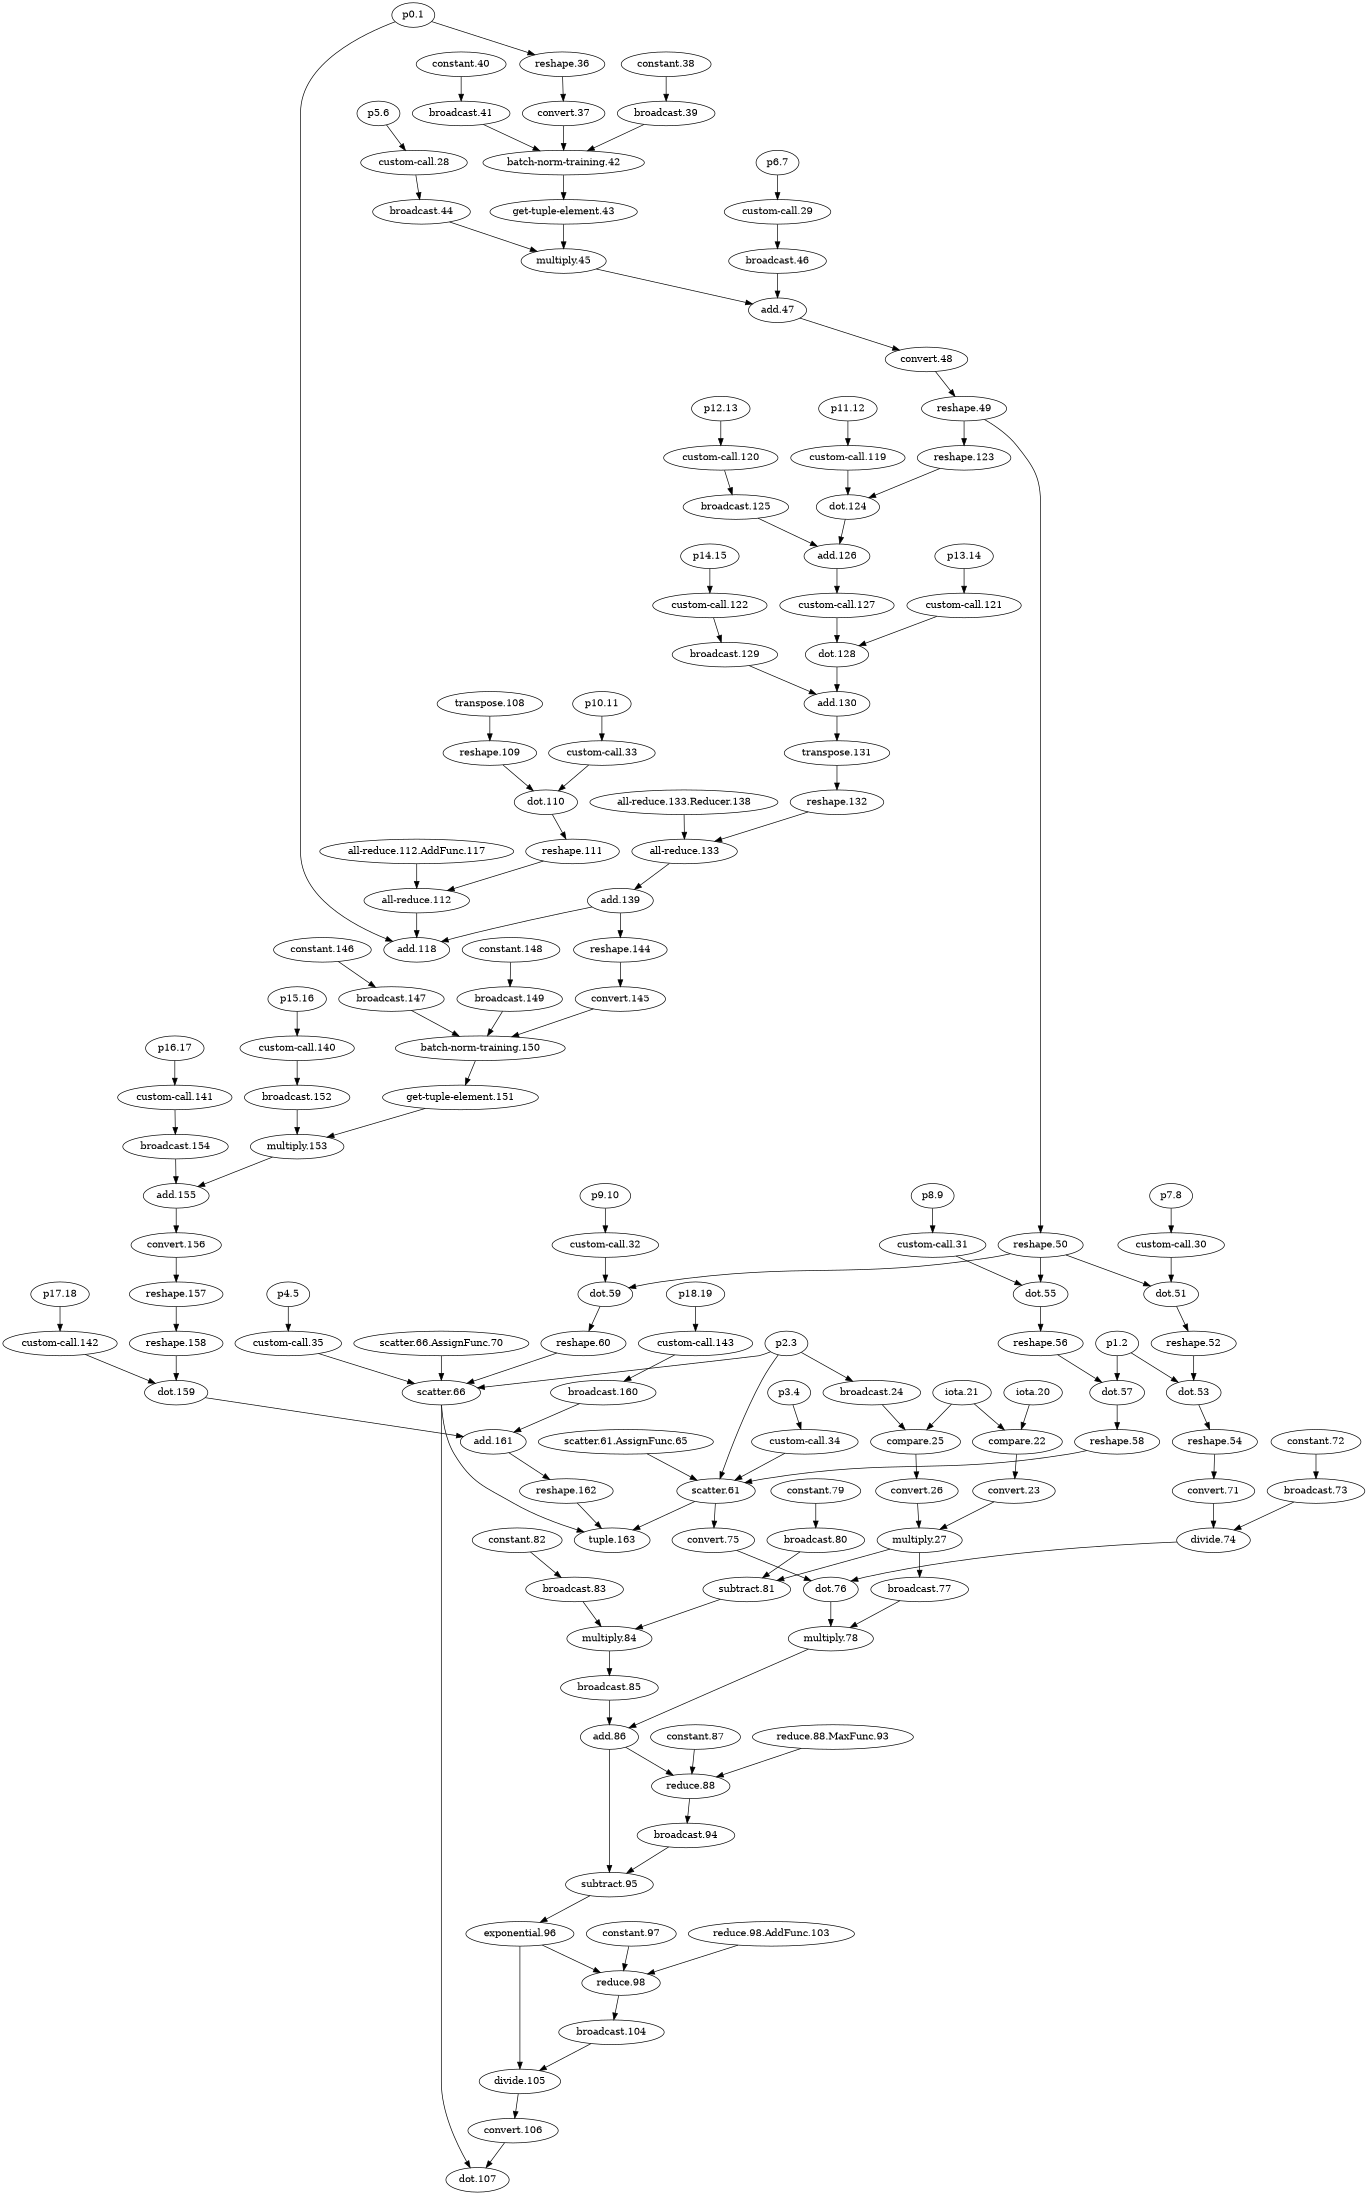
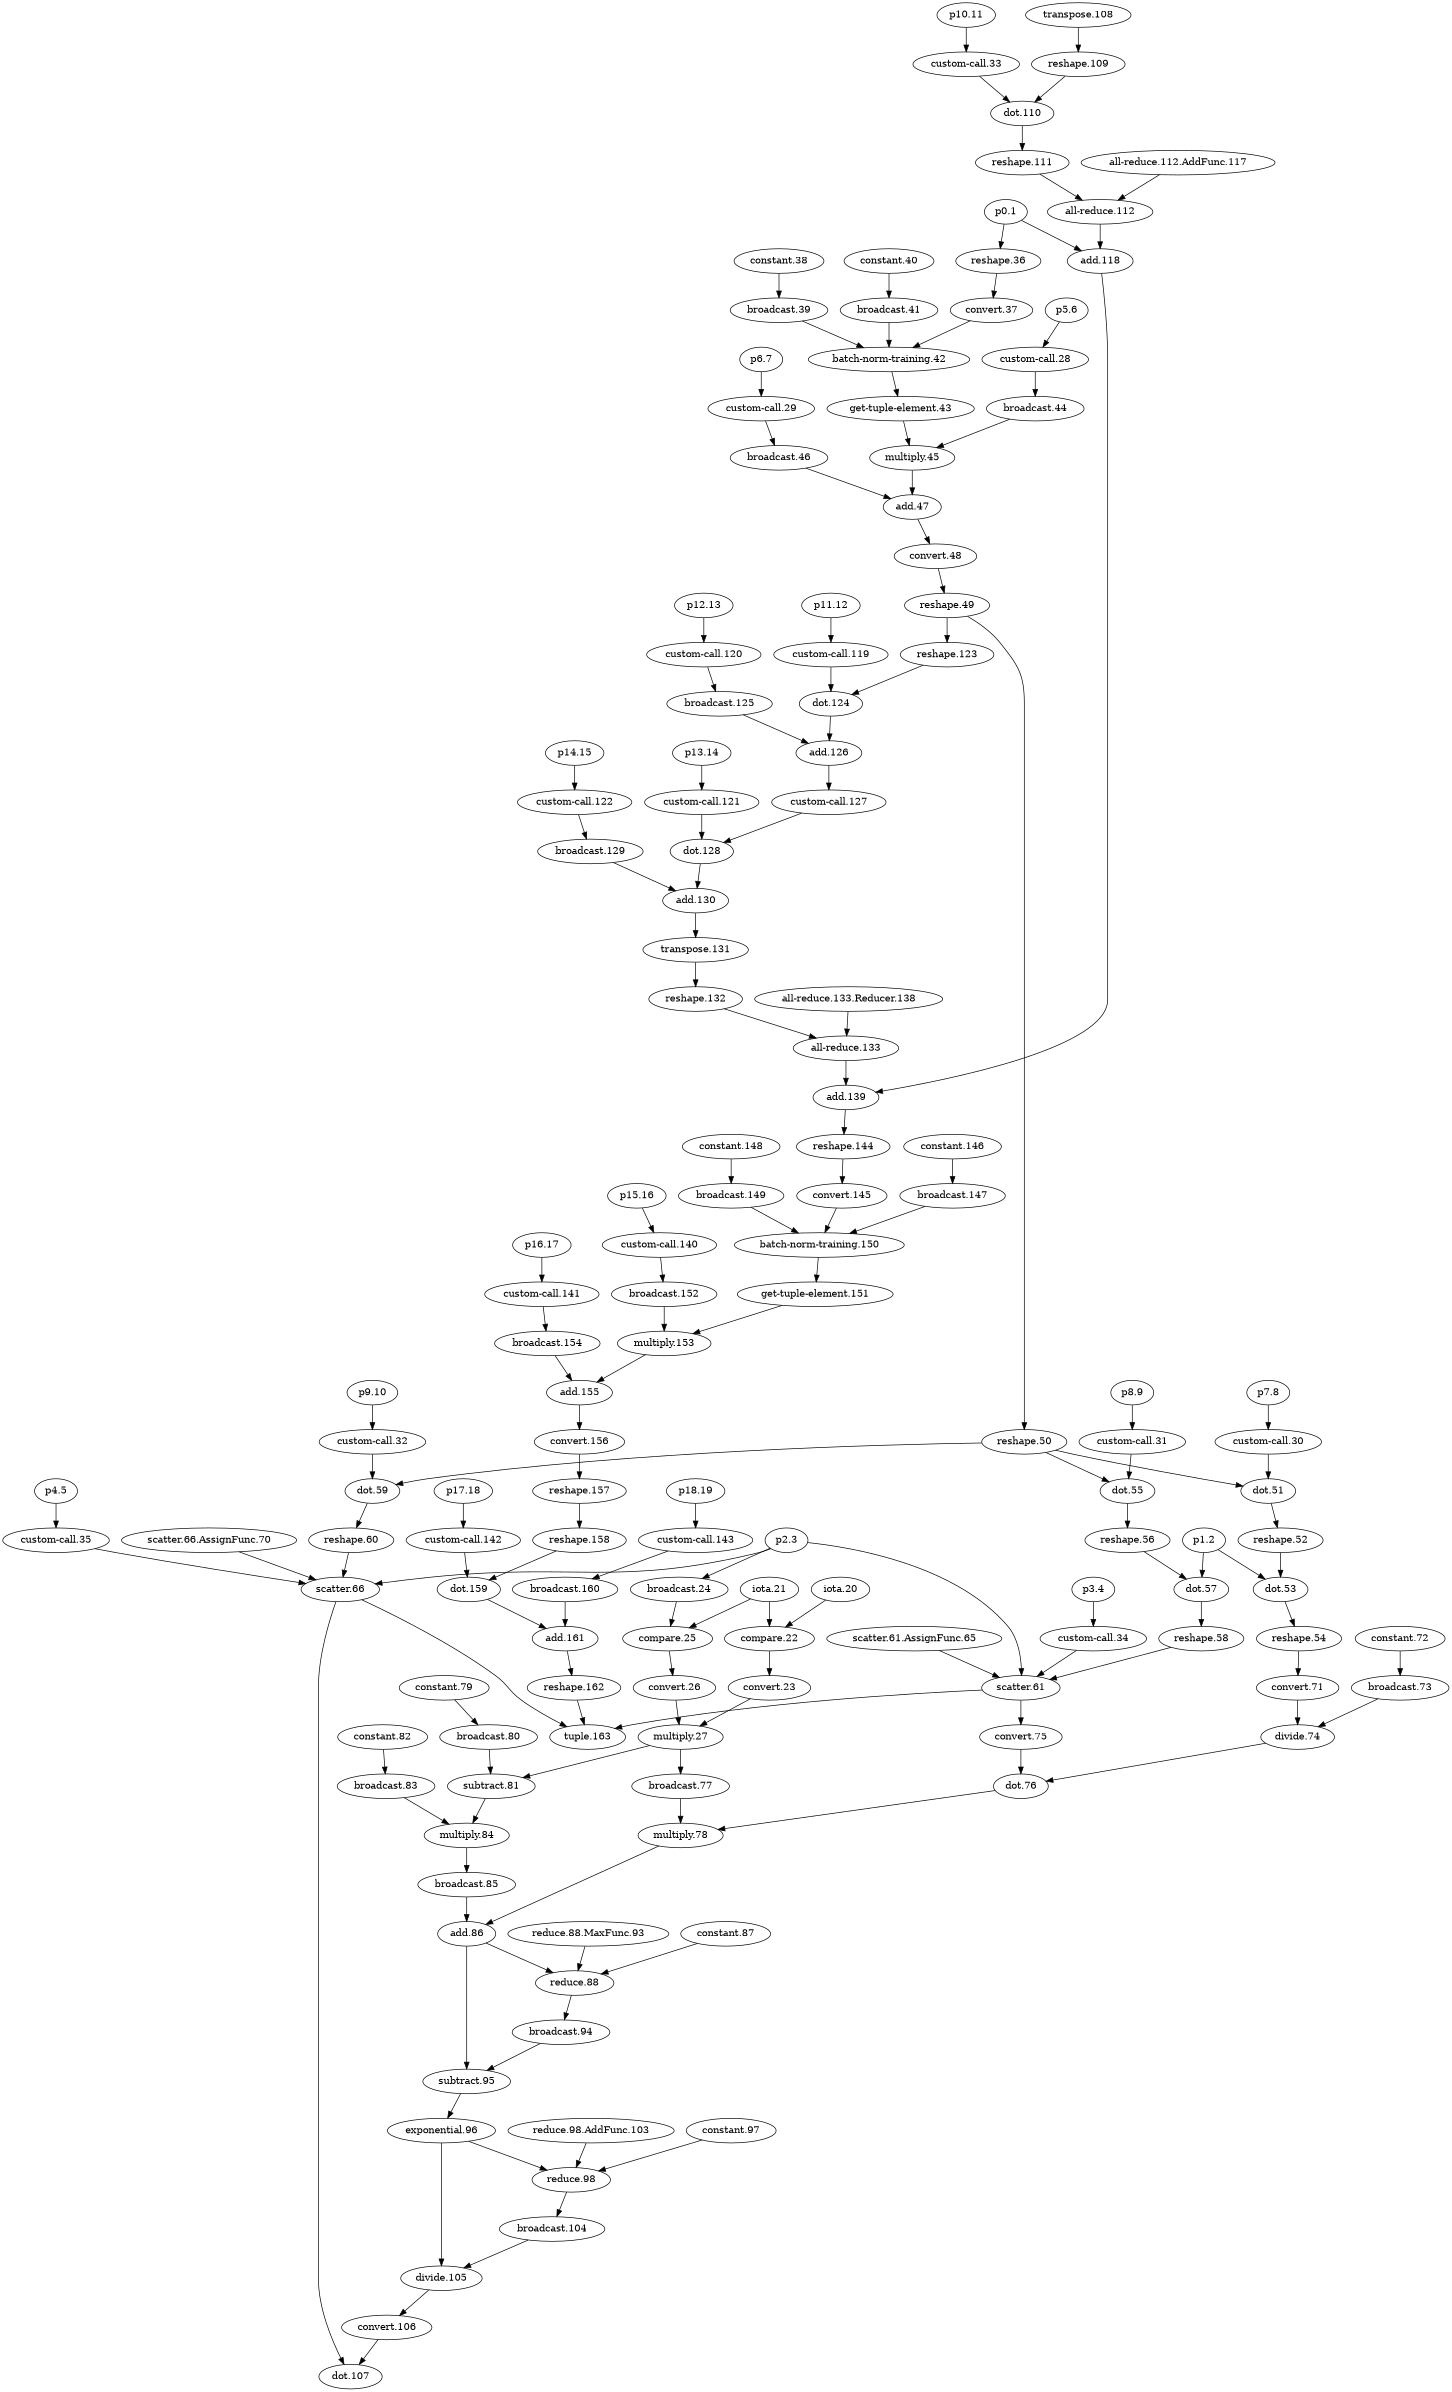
edge "add.139" -> "add.118": reversed
